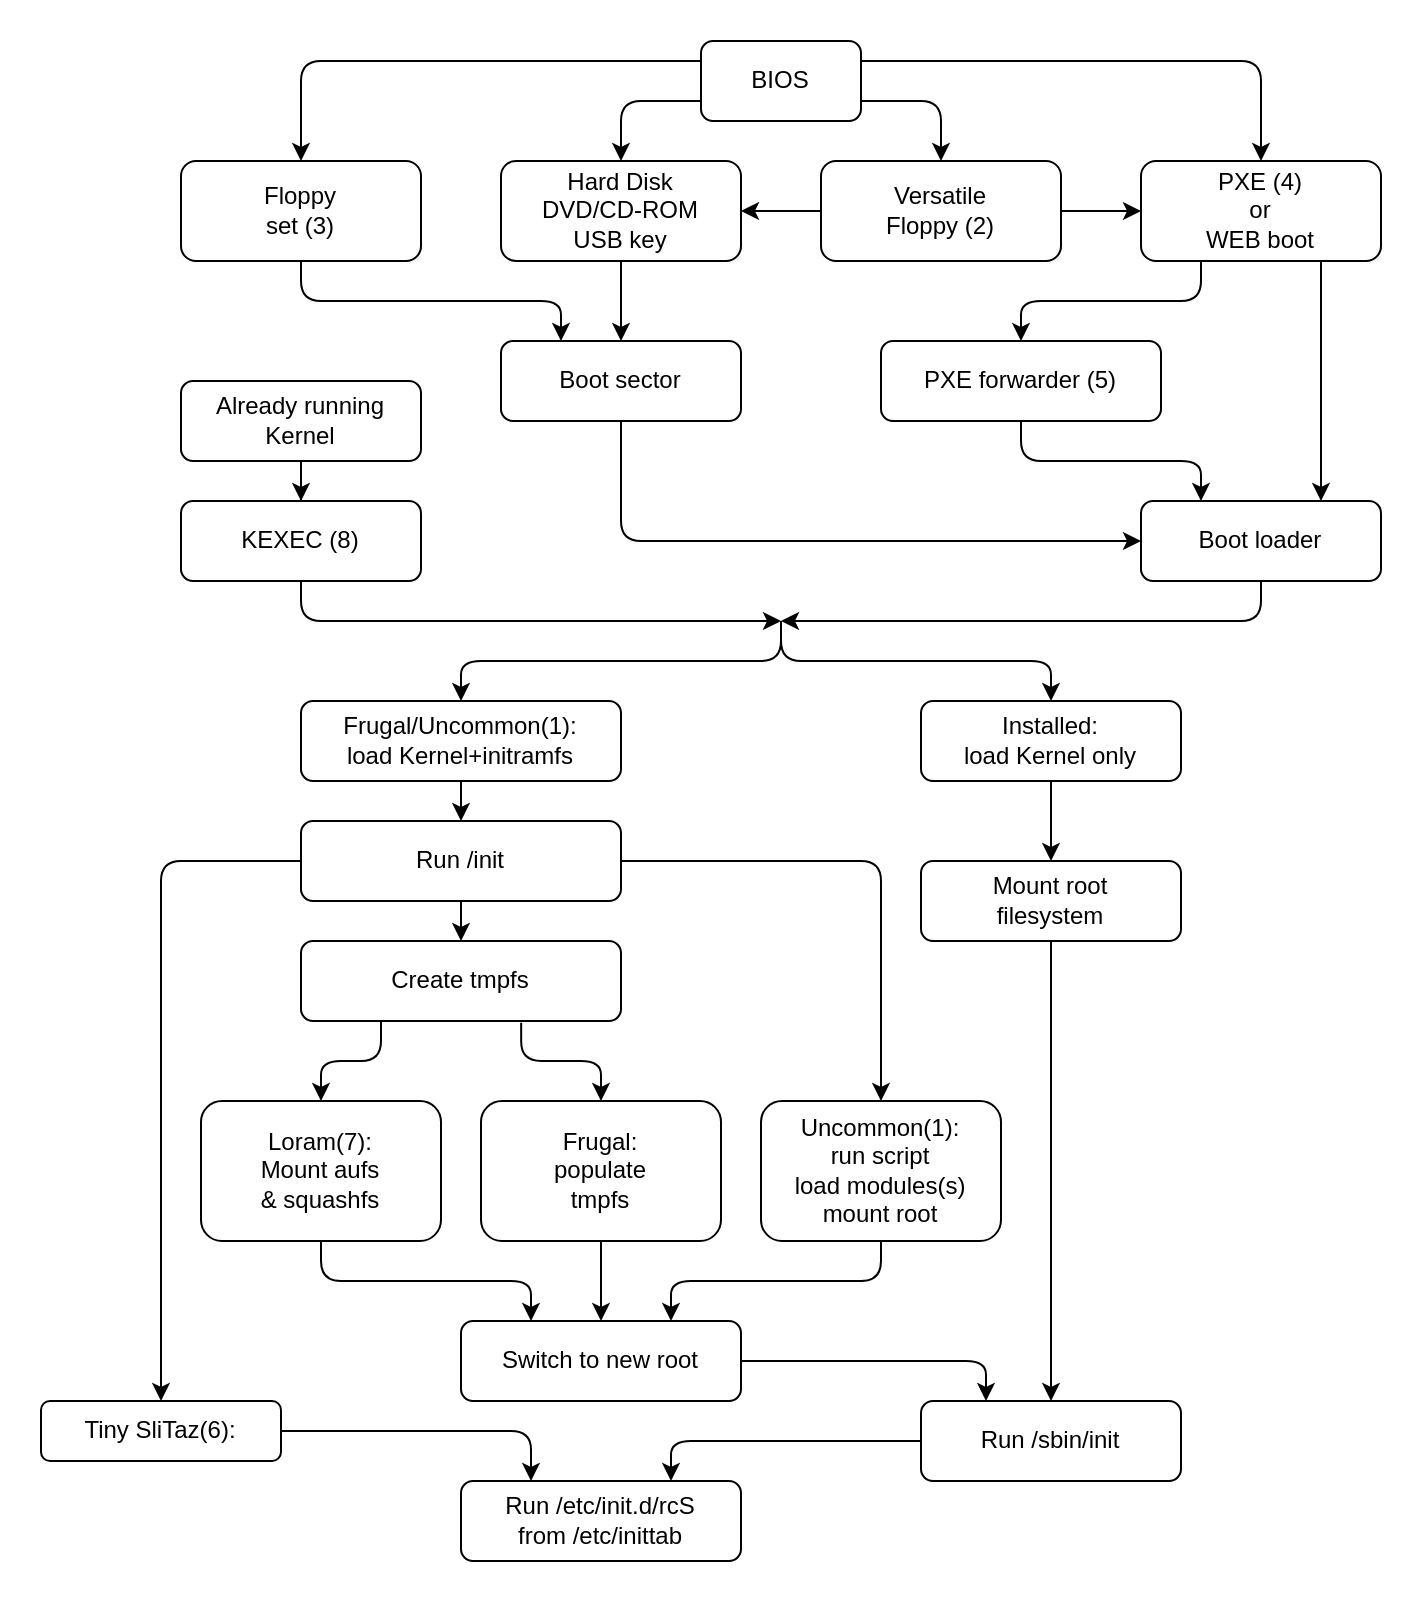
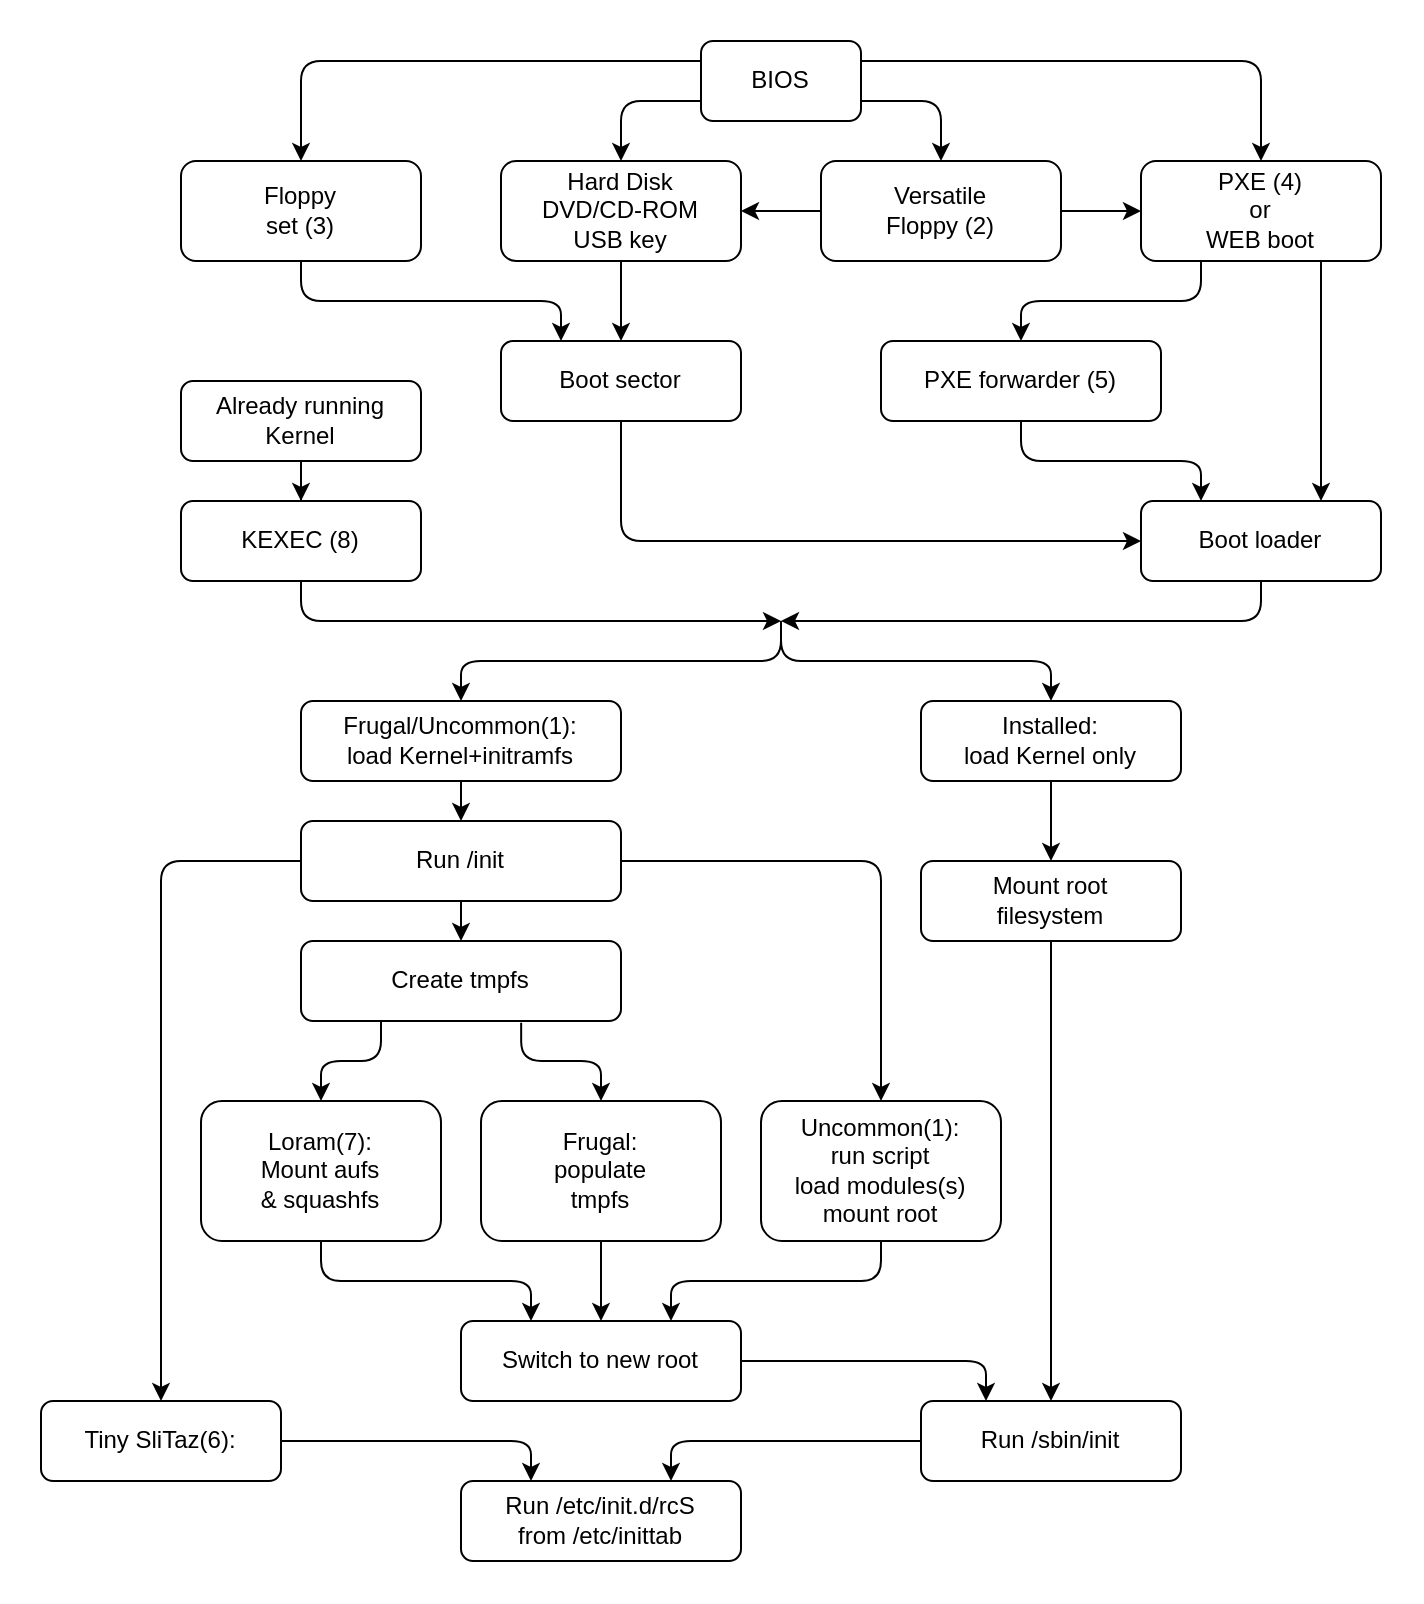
node "Tiny SliTaz(6):": size 240x60 -> 240x80
